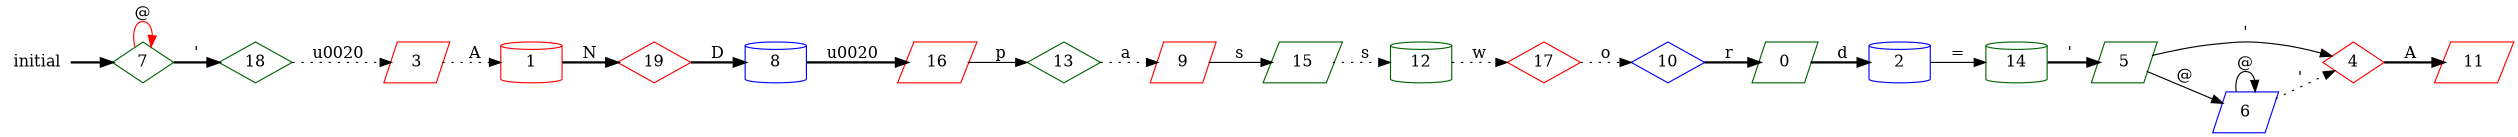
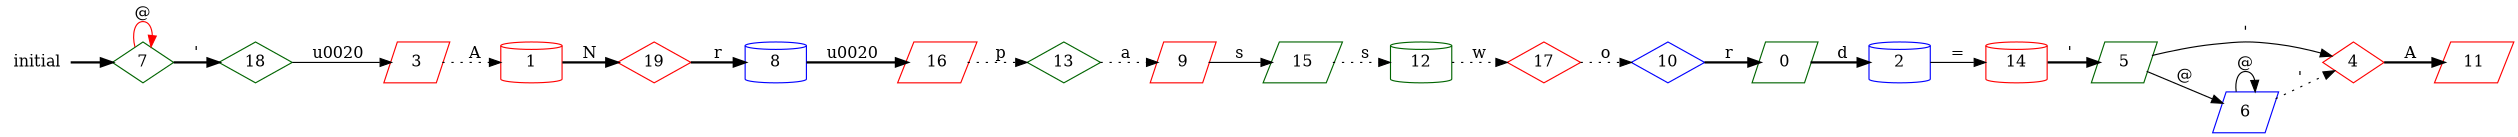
edge "19" -> "8": label "D" -> "r"
edge "18" -> "3": style dotted -> solid
edge "16" -> "13": style solid -> dotted
node "14": color darkgreen -> red
